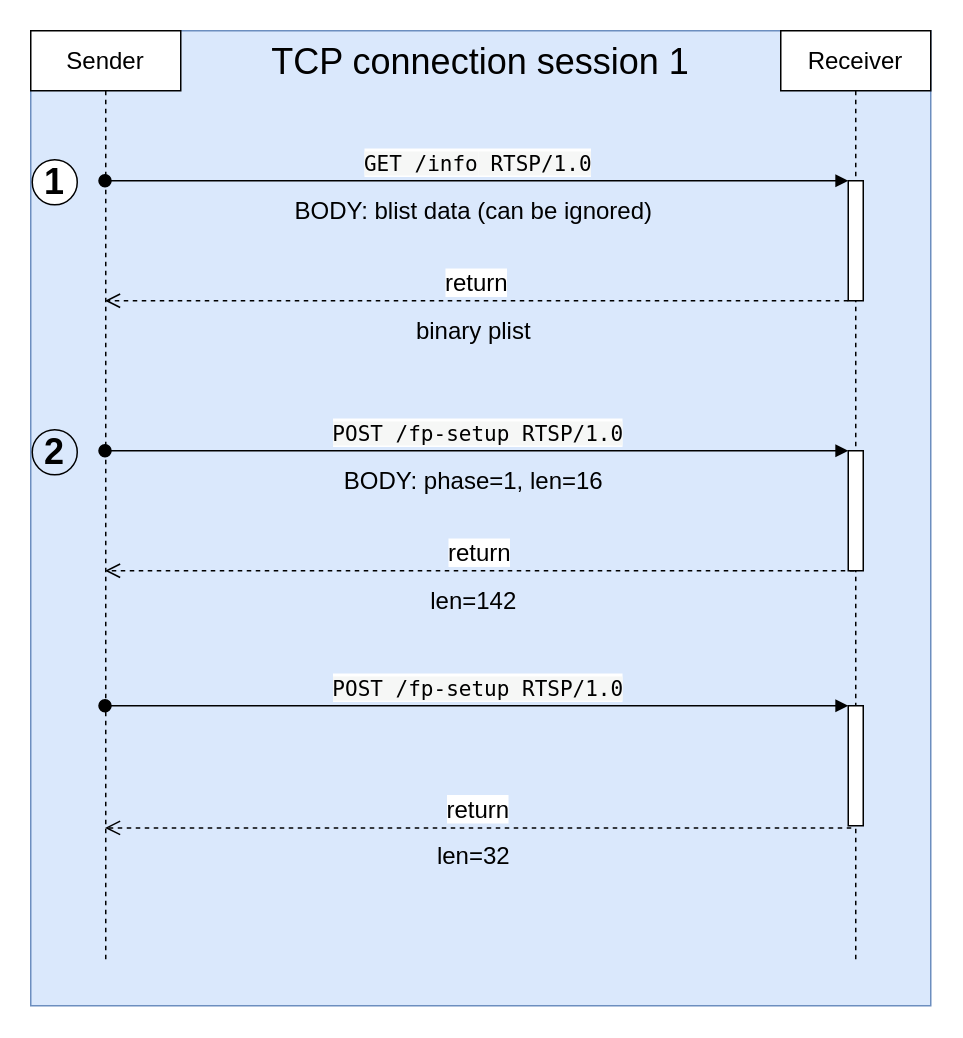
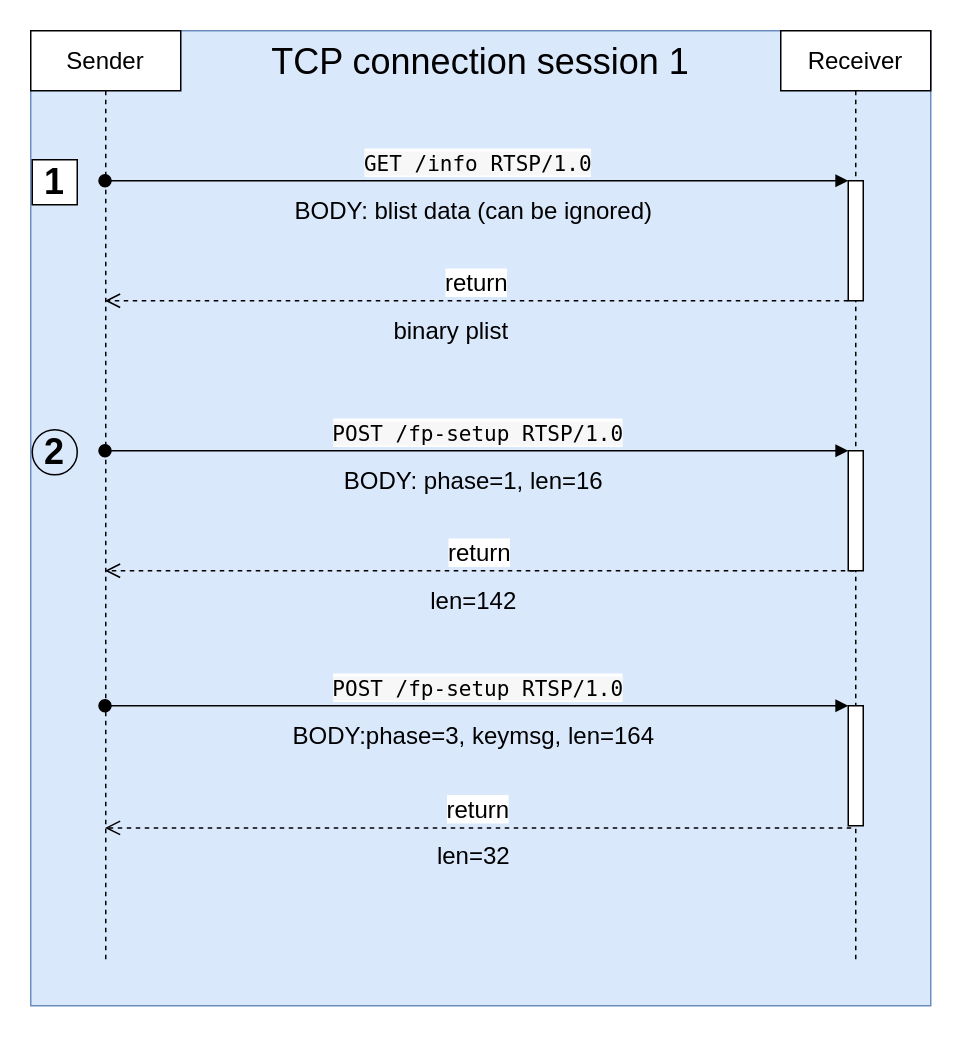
node "1": shape ellipse -> rectangle
node "binary plist": moved (473, 331) -> (451, 331)
node "BODY:phase=3, keymsg, len=164": added
